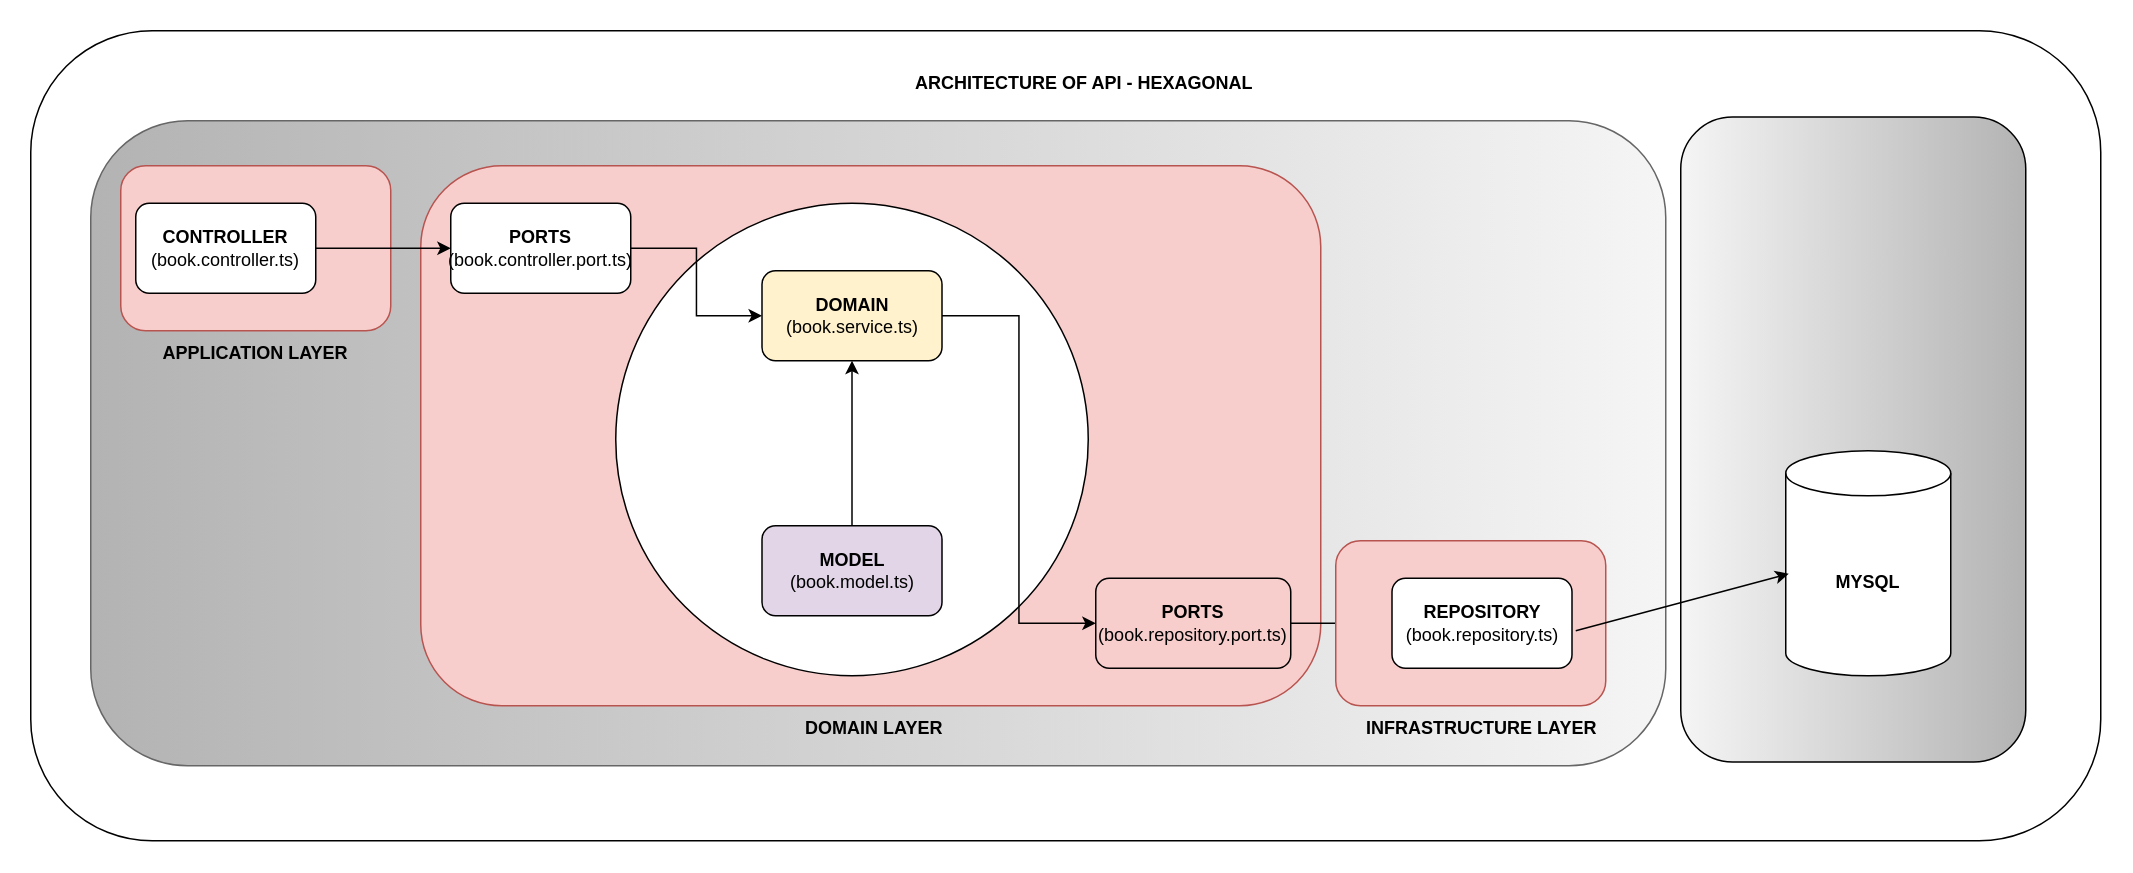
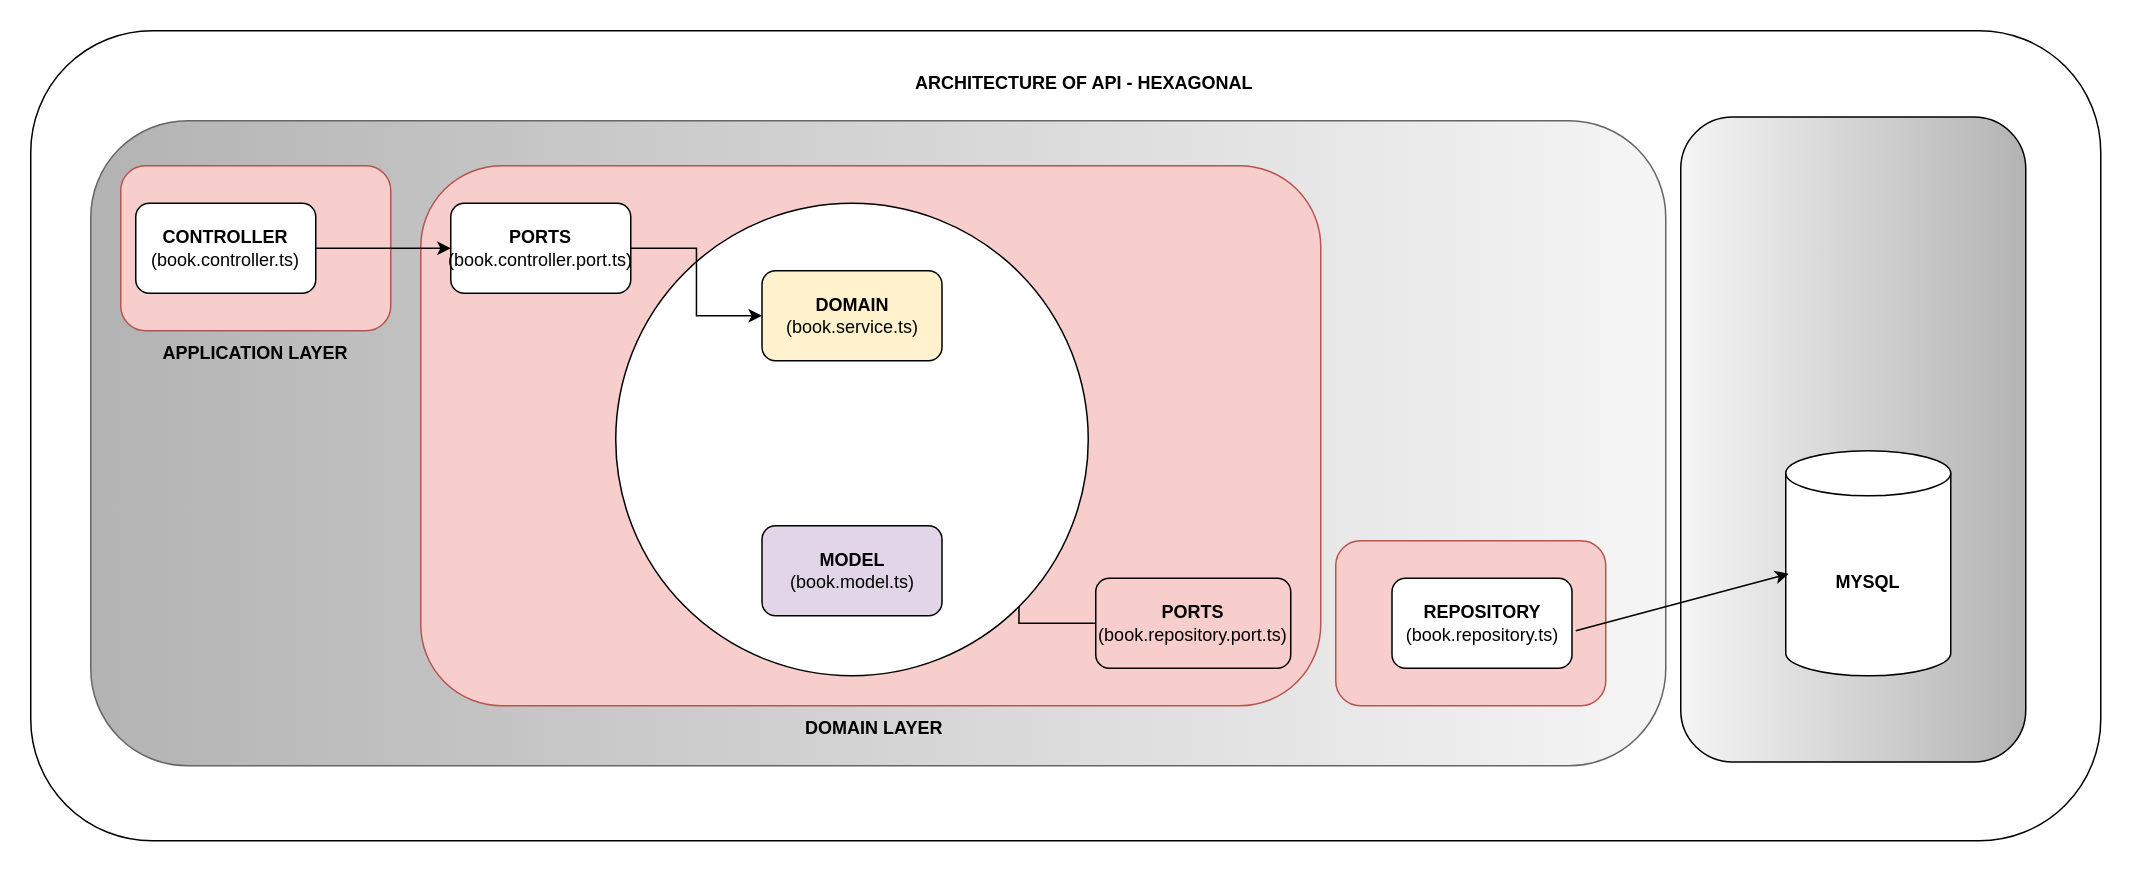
edge "DOMAIN (book.service.ts)" -> "PORTS (book.repository.port.ts)": removed
edge "MODEL (book.model.ts)" -> "DOMAIN (book.service.ts)": removed
edge "PORTS (book.repository.port.ts)" -> "REPOSITORY (book.repository.ts)": now "PORTS (book.repository.port.ts)" -> "MODEL (book.model.ts)"
node "INFRASTRUCTURE LAYER": removed
